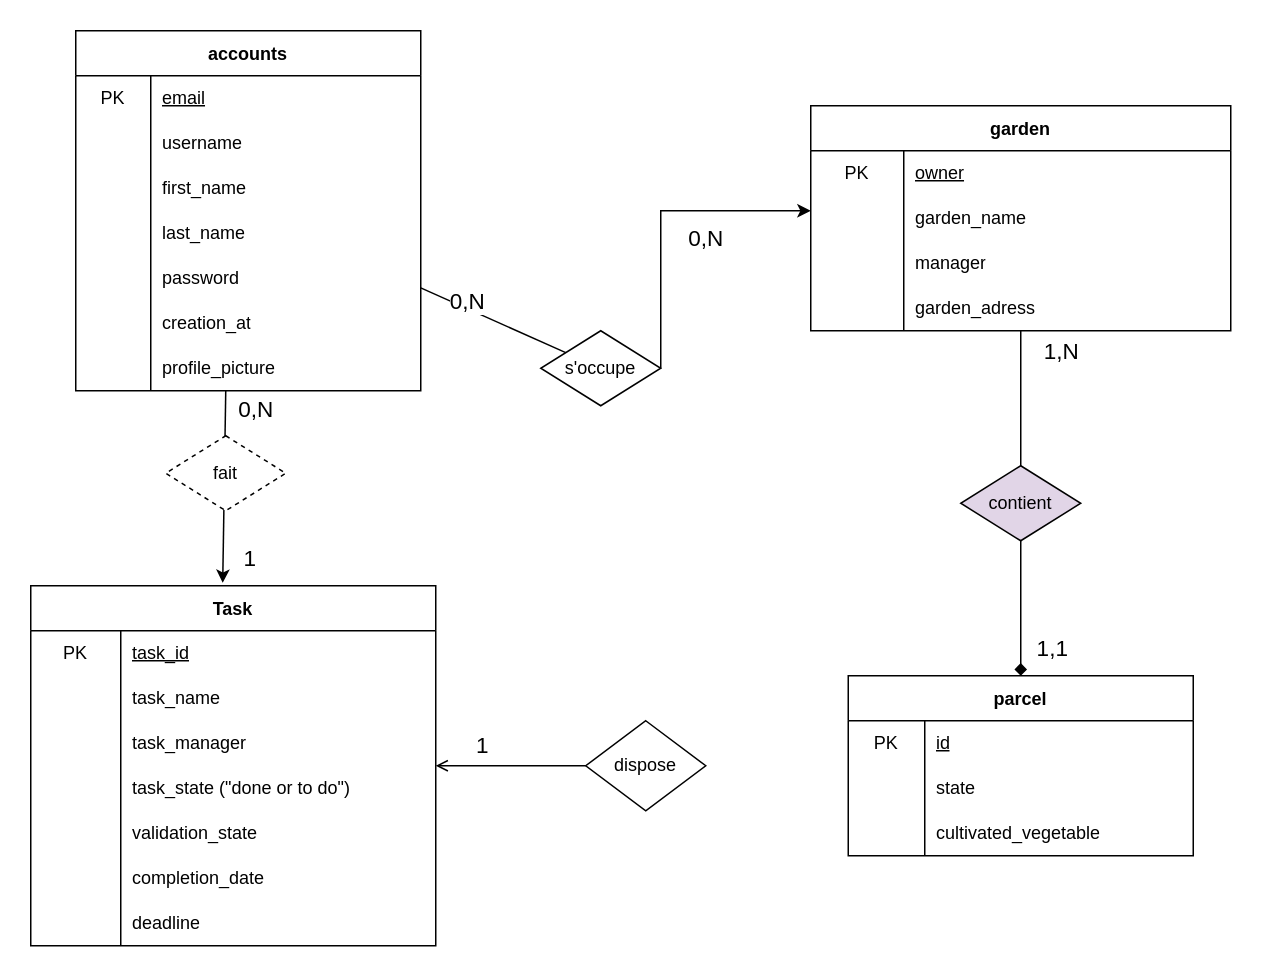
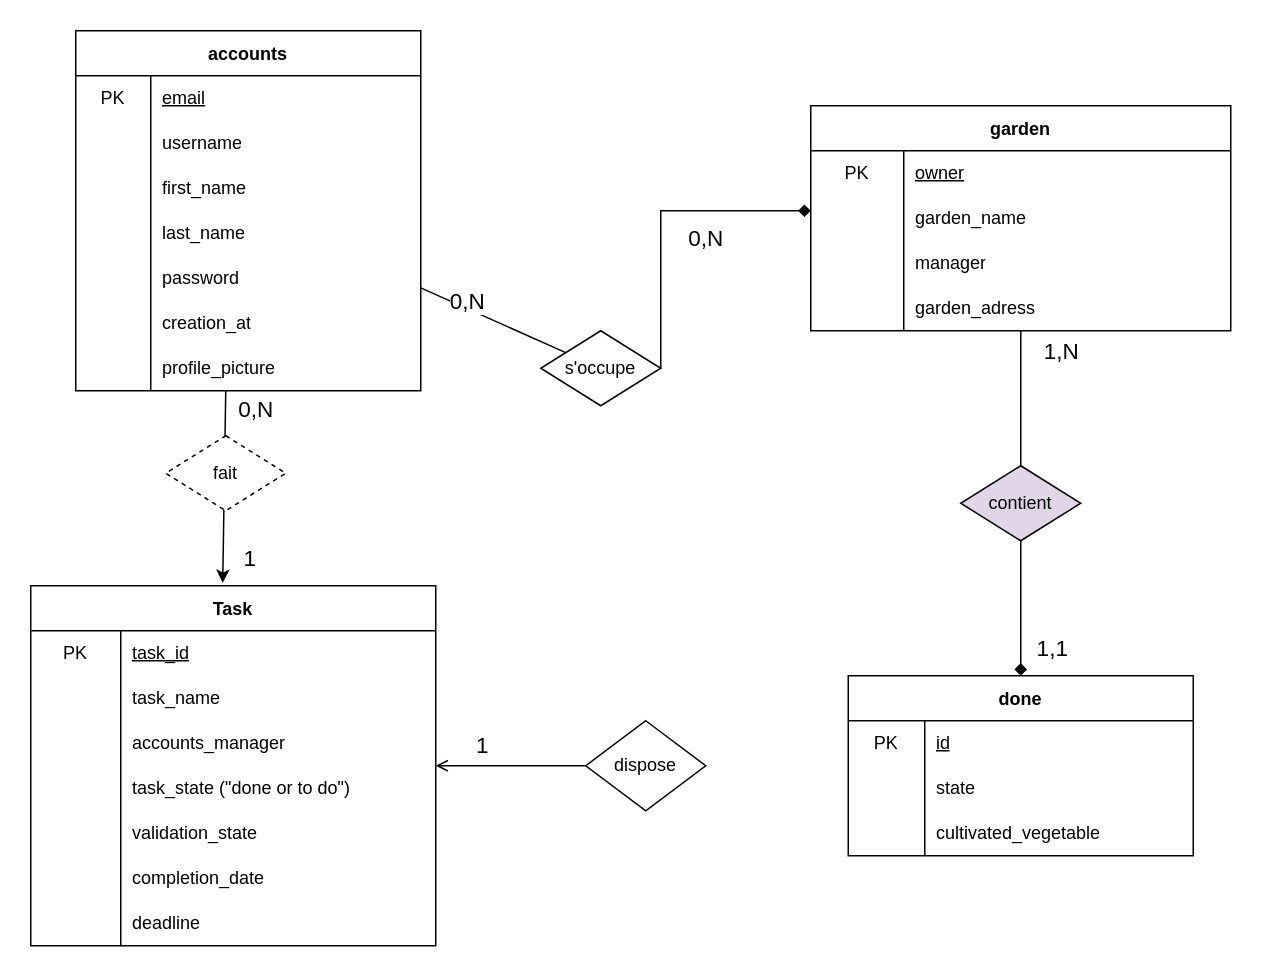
edge "s'occupe" -> "garden": arrowhead classic -> diamond
node "parcel": label "parcel" -> "done"
node "task_manager": label "task_manager" -> "accounts_manager"
